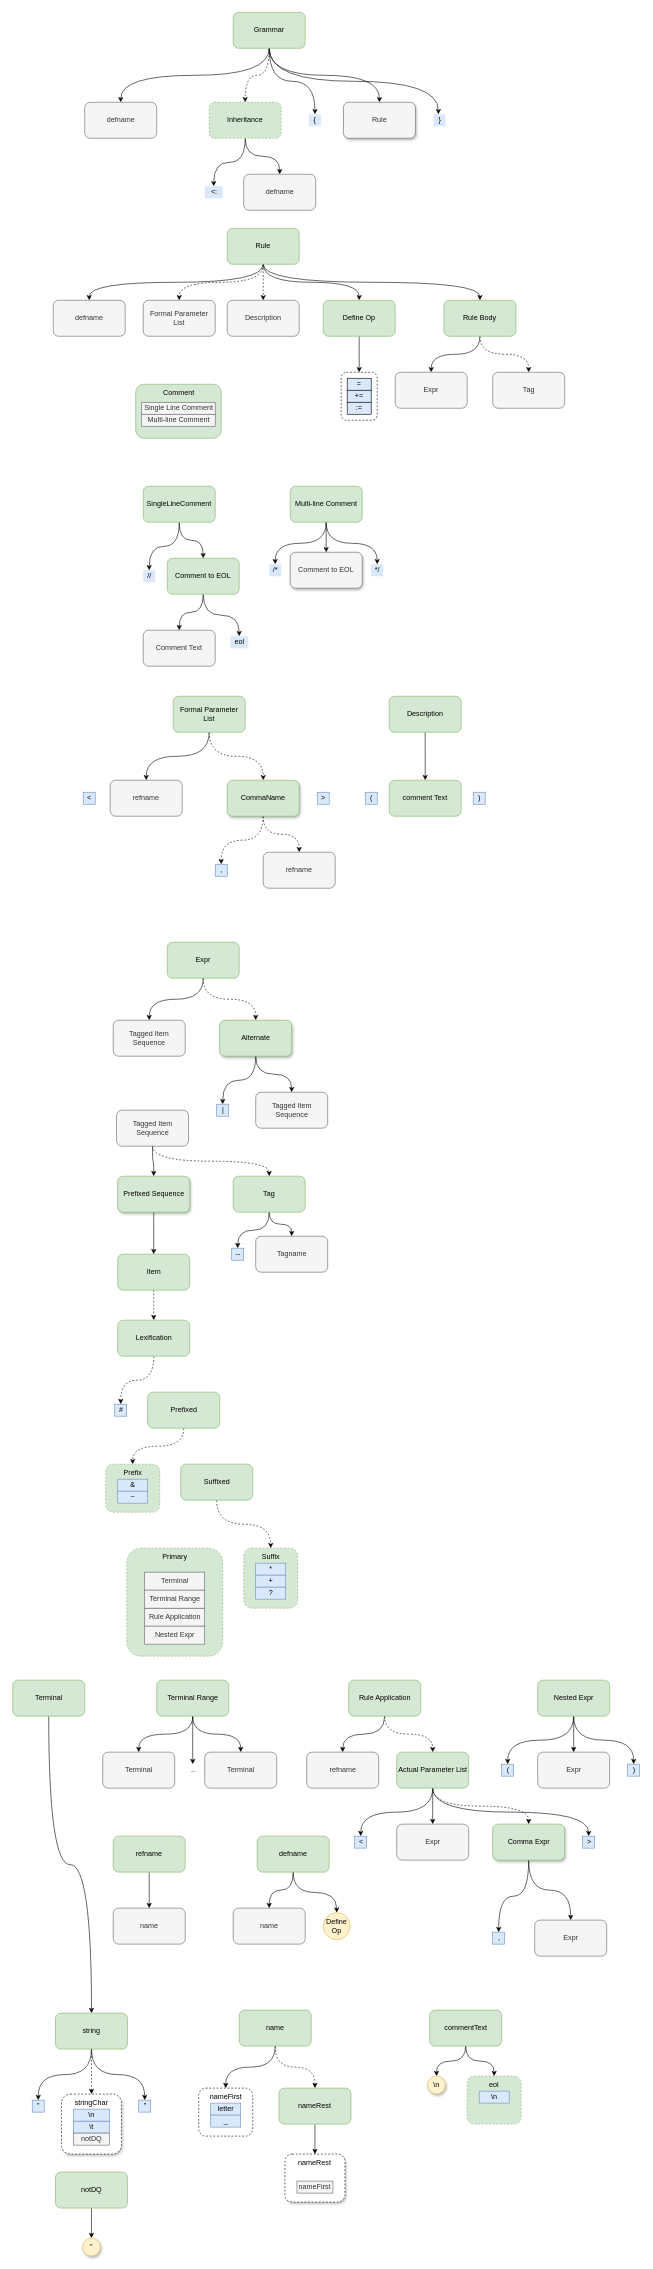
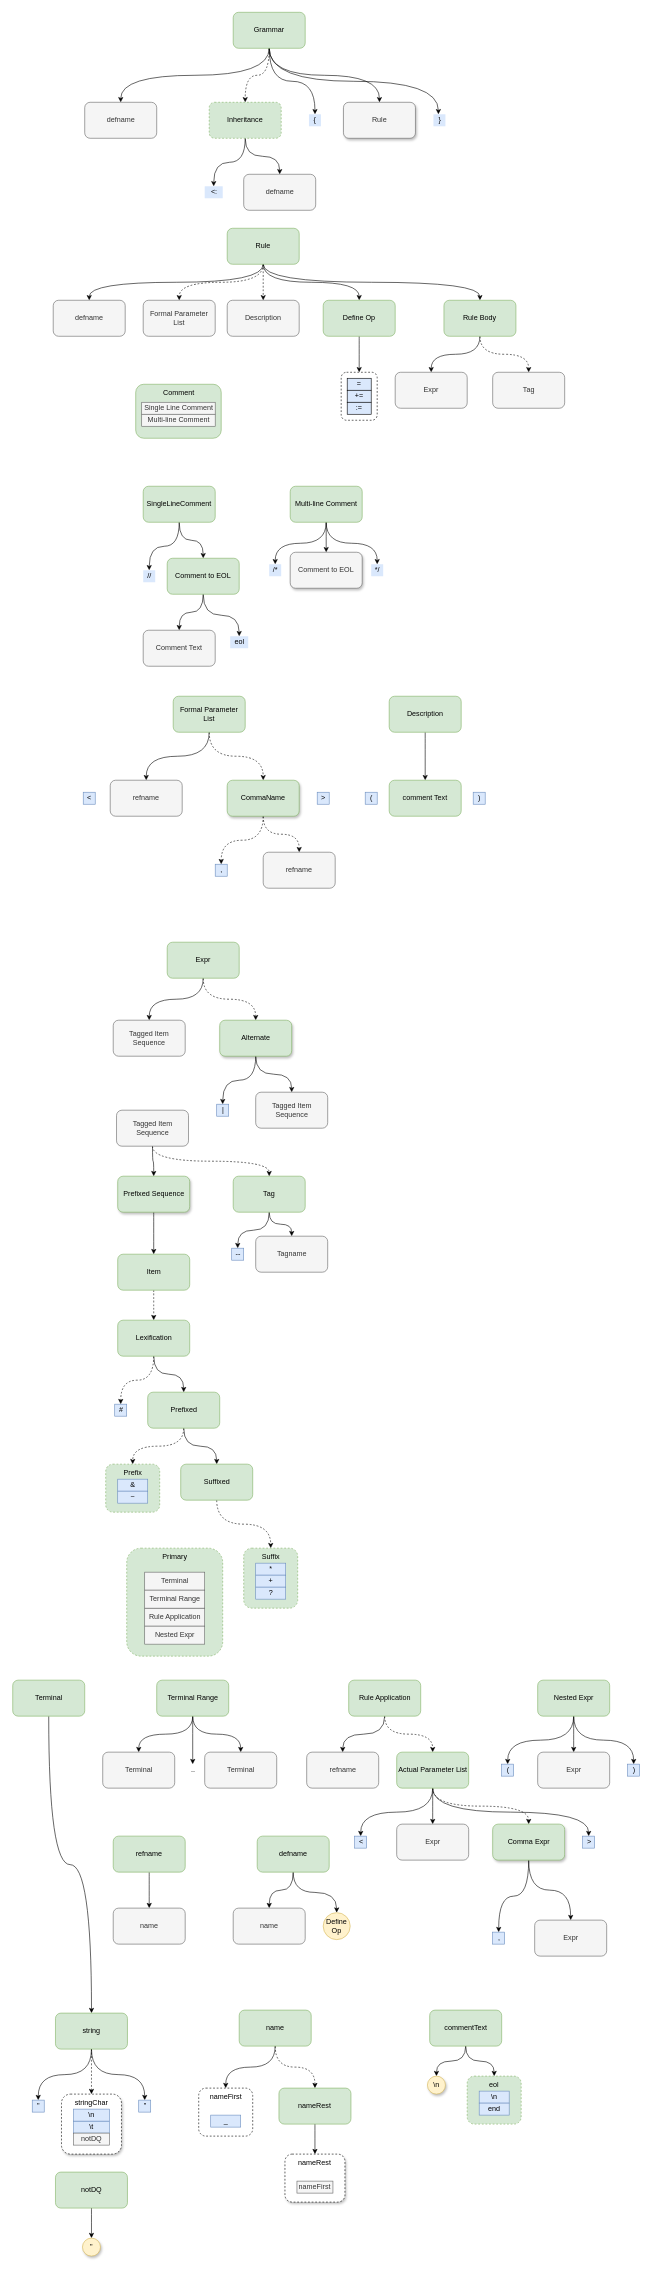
edge "Lexification" -> "Prefixed": added
edge "Prefixed" -> "Suffixed": added
node "letter": removed
node "end": added
